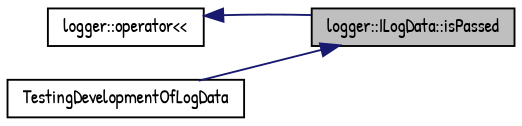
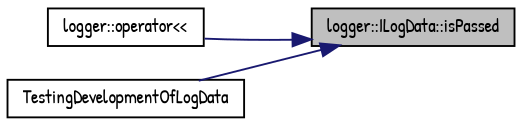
edge "logger::ILogData::isPassed" -> "logger::operator<<": reversed
